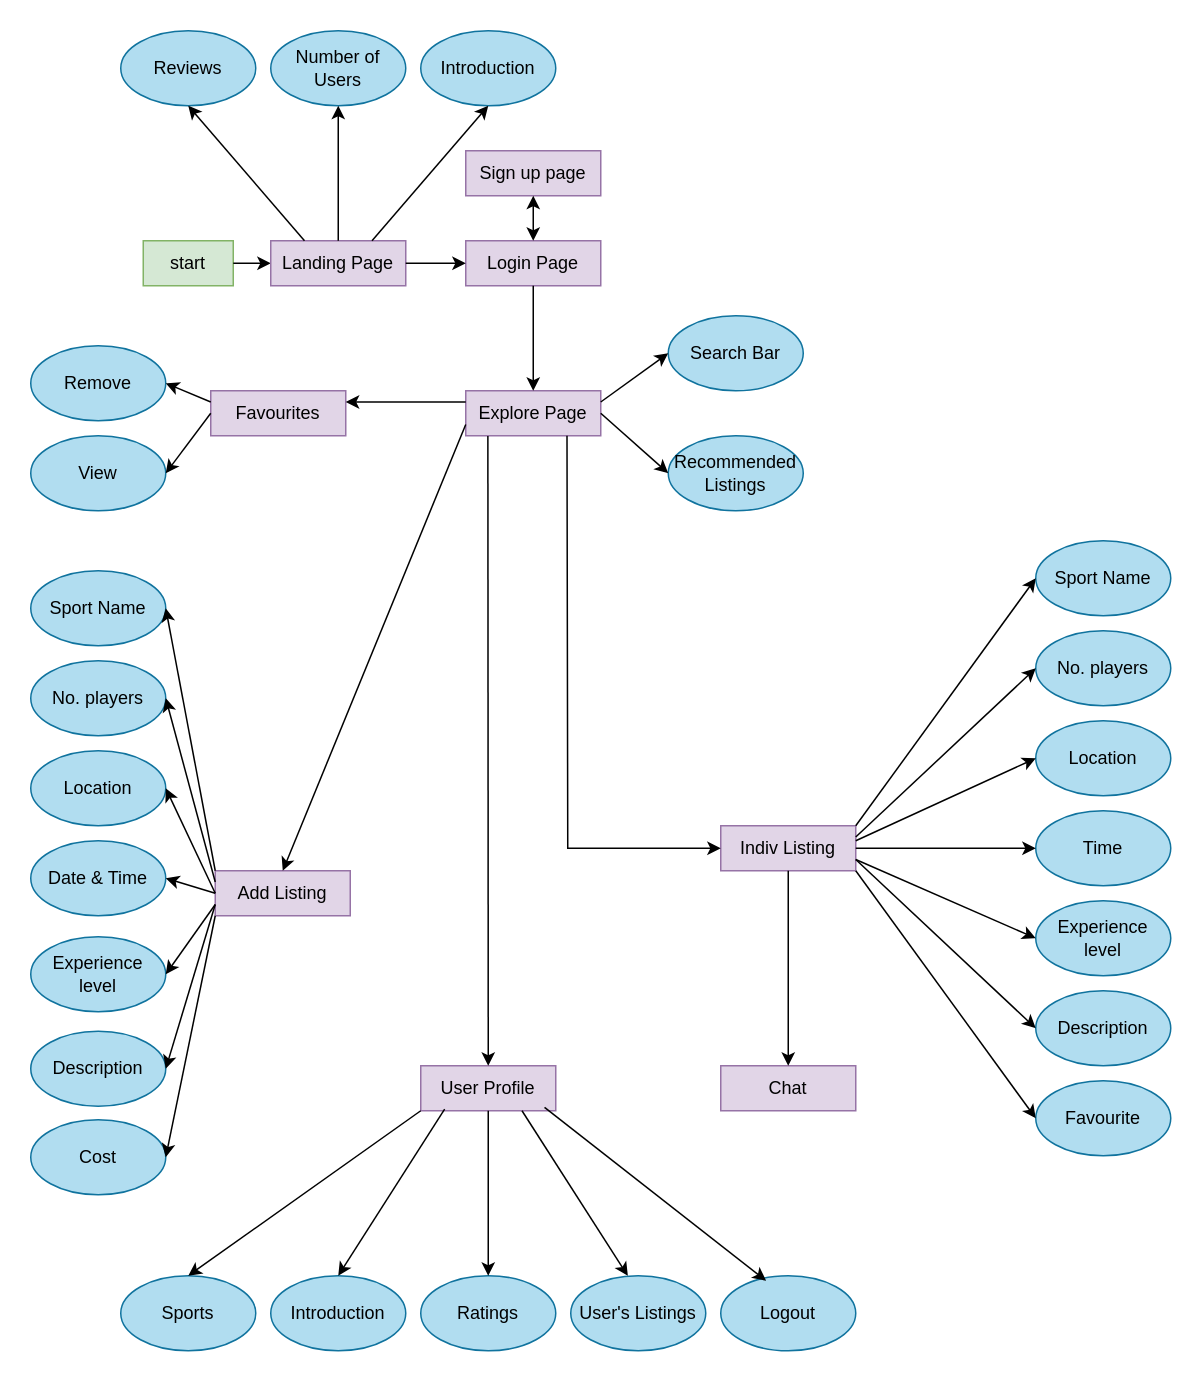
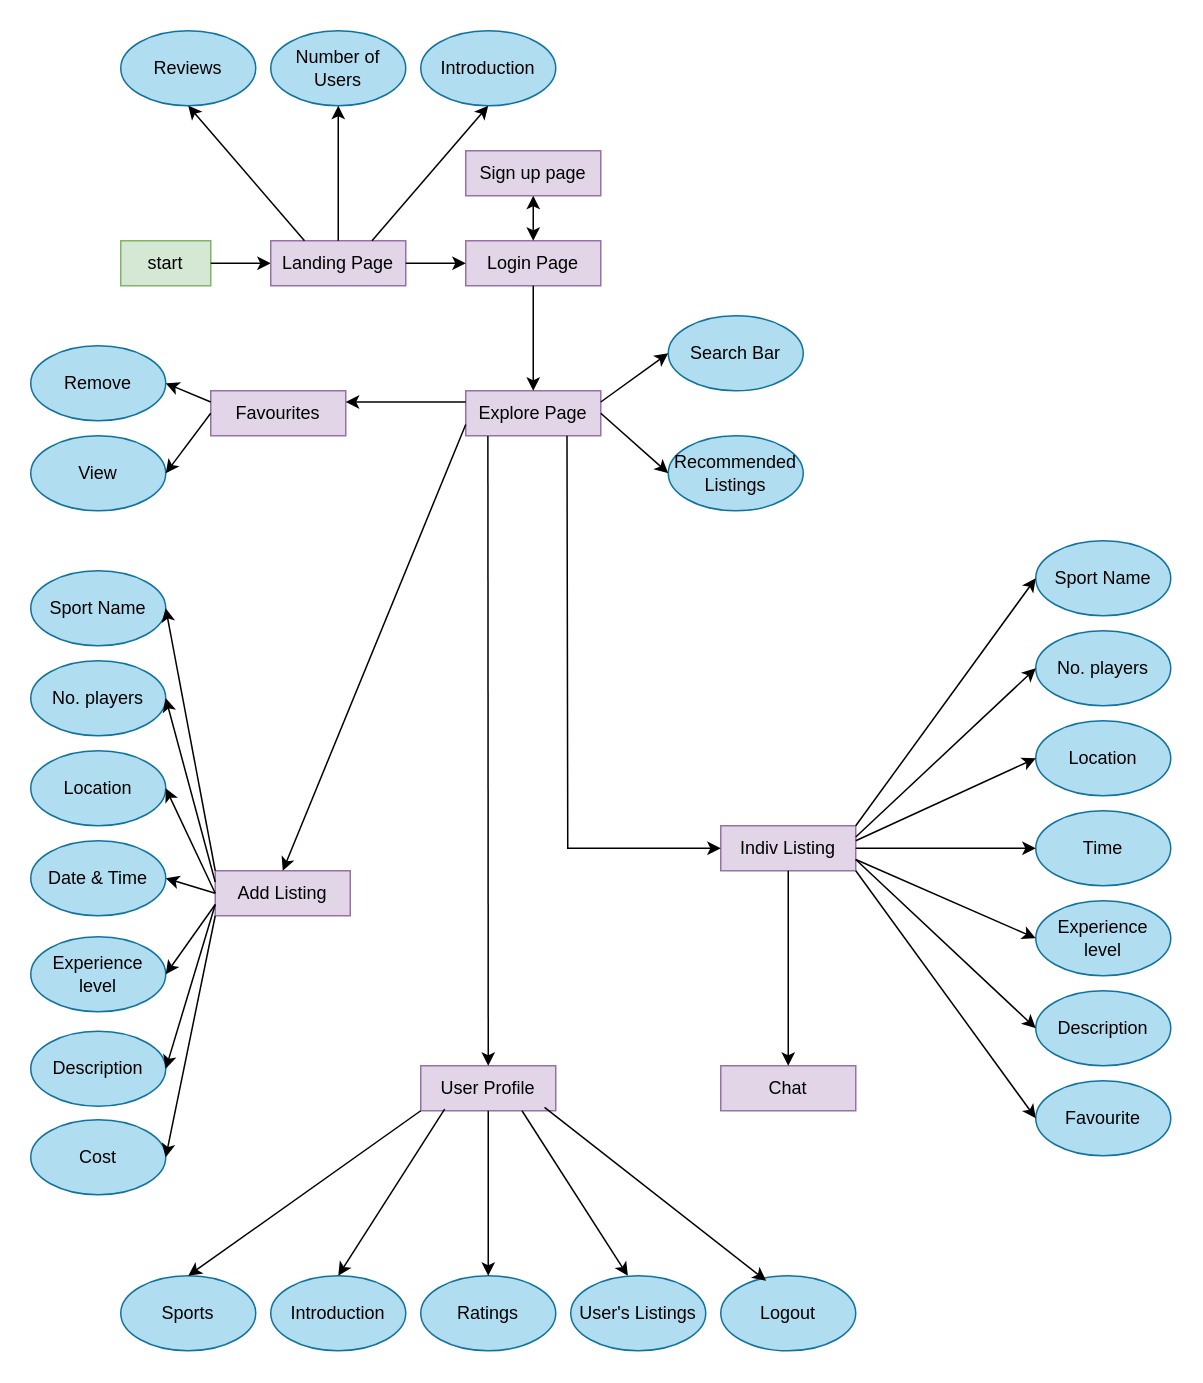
node "start": moved (188, 263) -> (166, 263)
